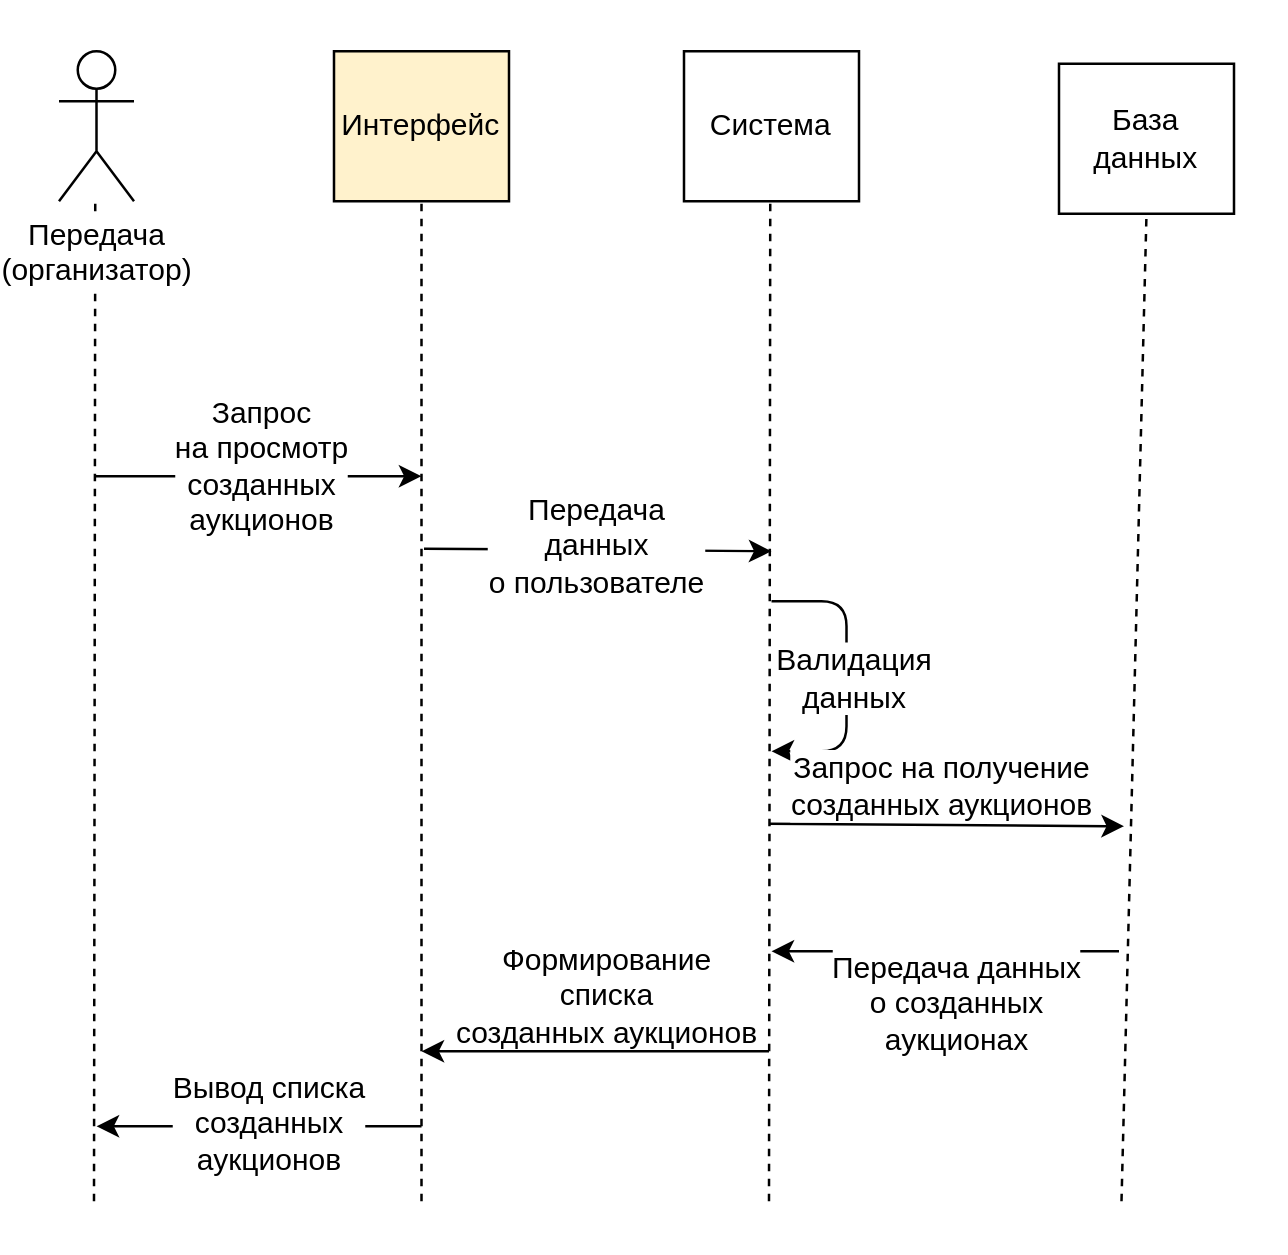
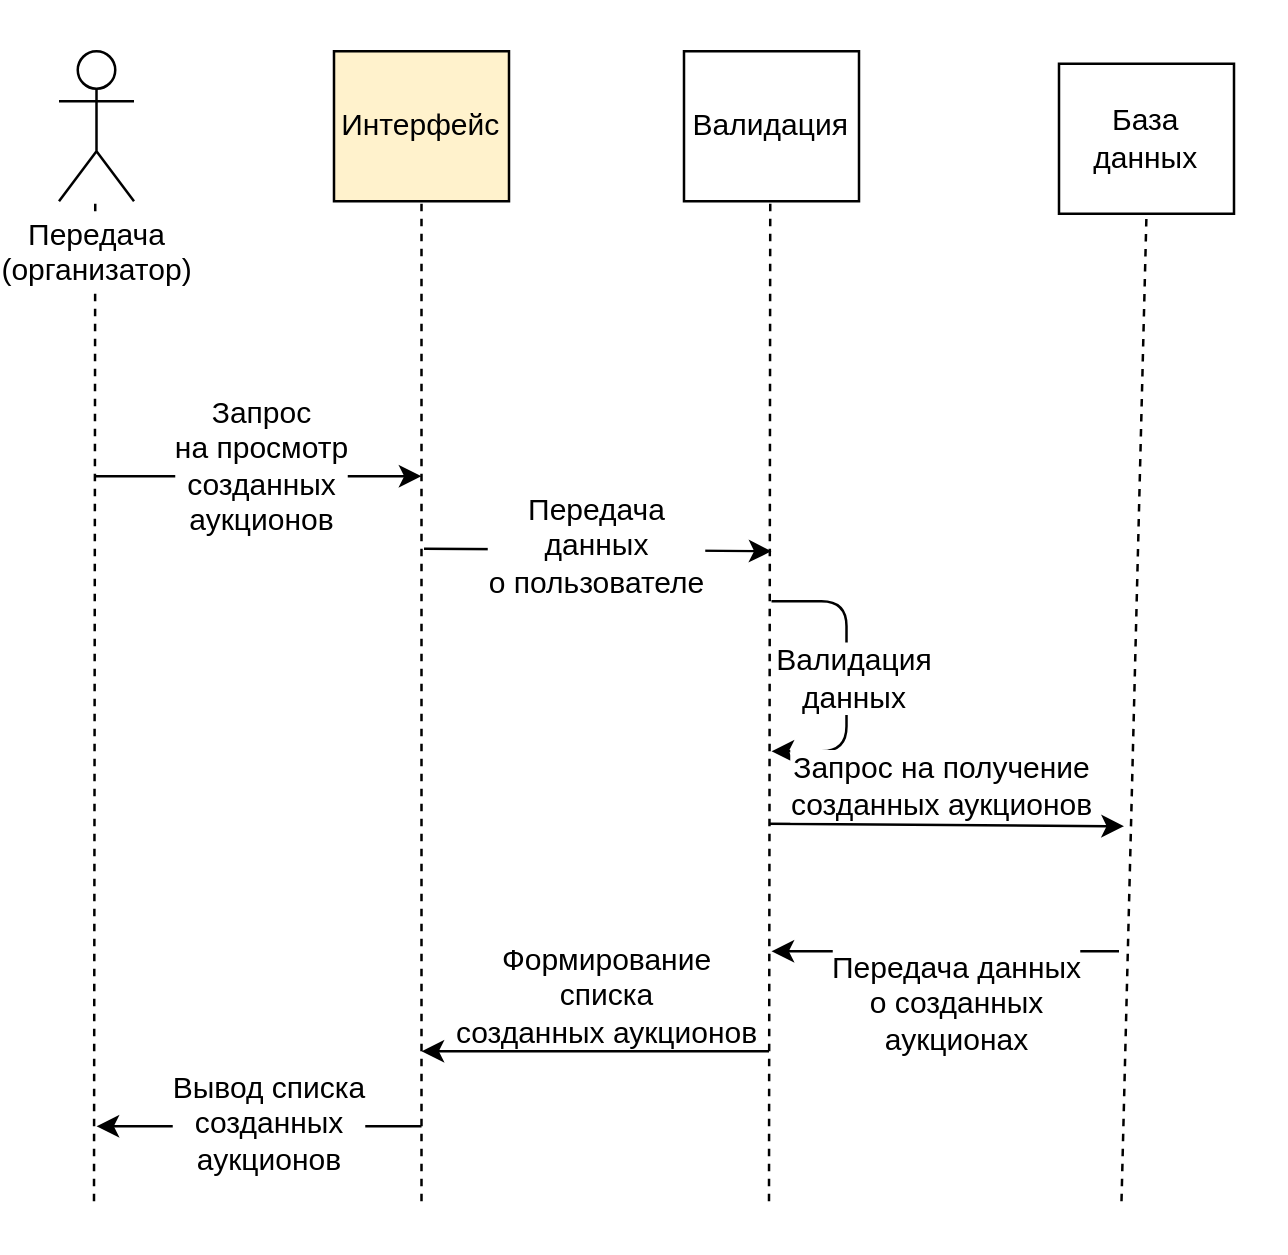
node "Система": label "Система" -> "Валидация"
